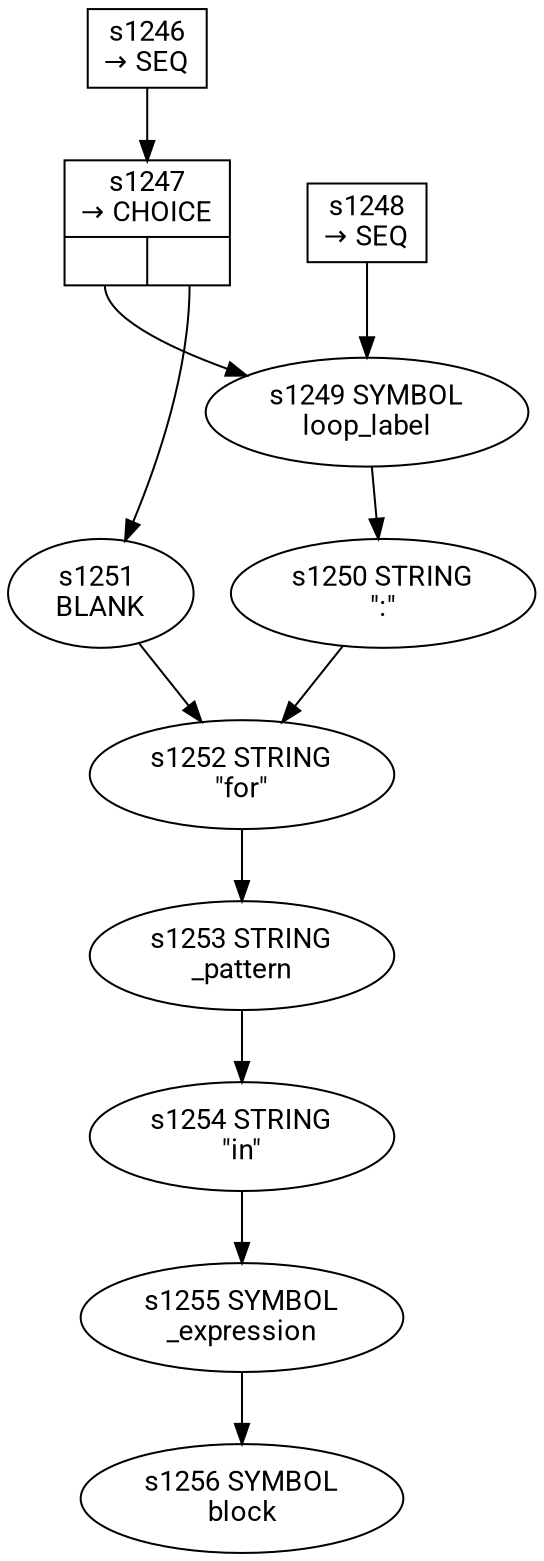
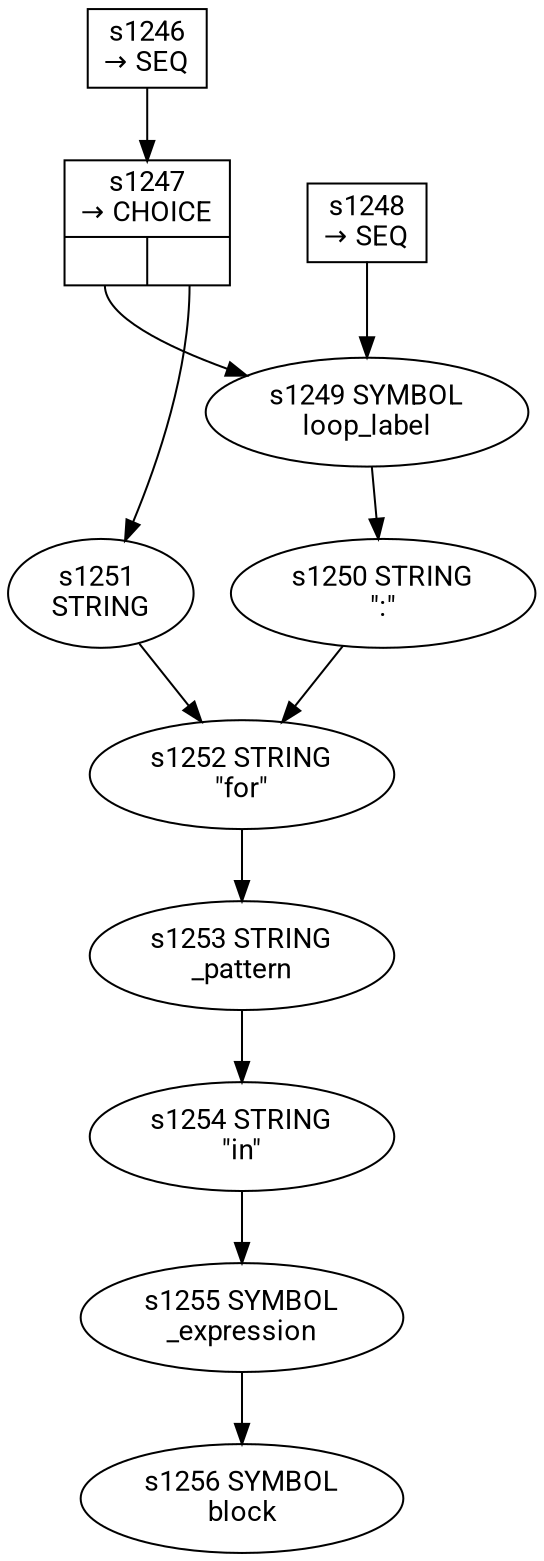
node "s1251 BLANK": label "s1251 BLANK" -> "s1251 STRING"
